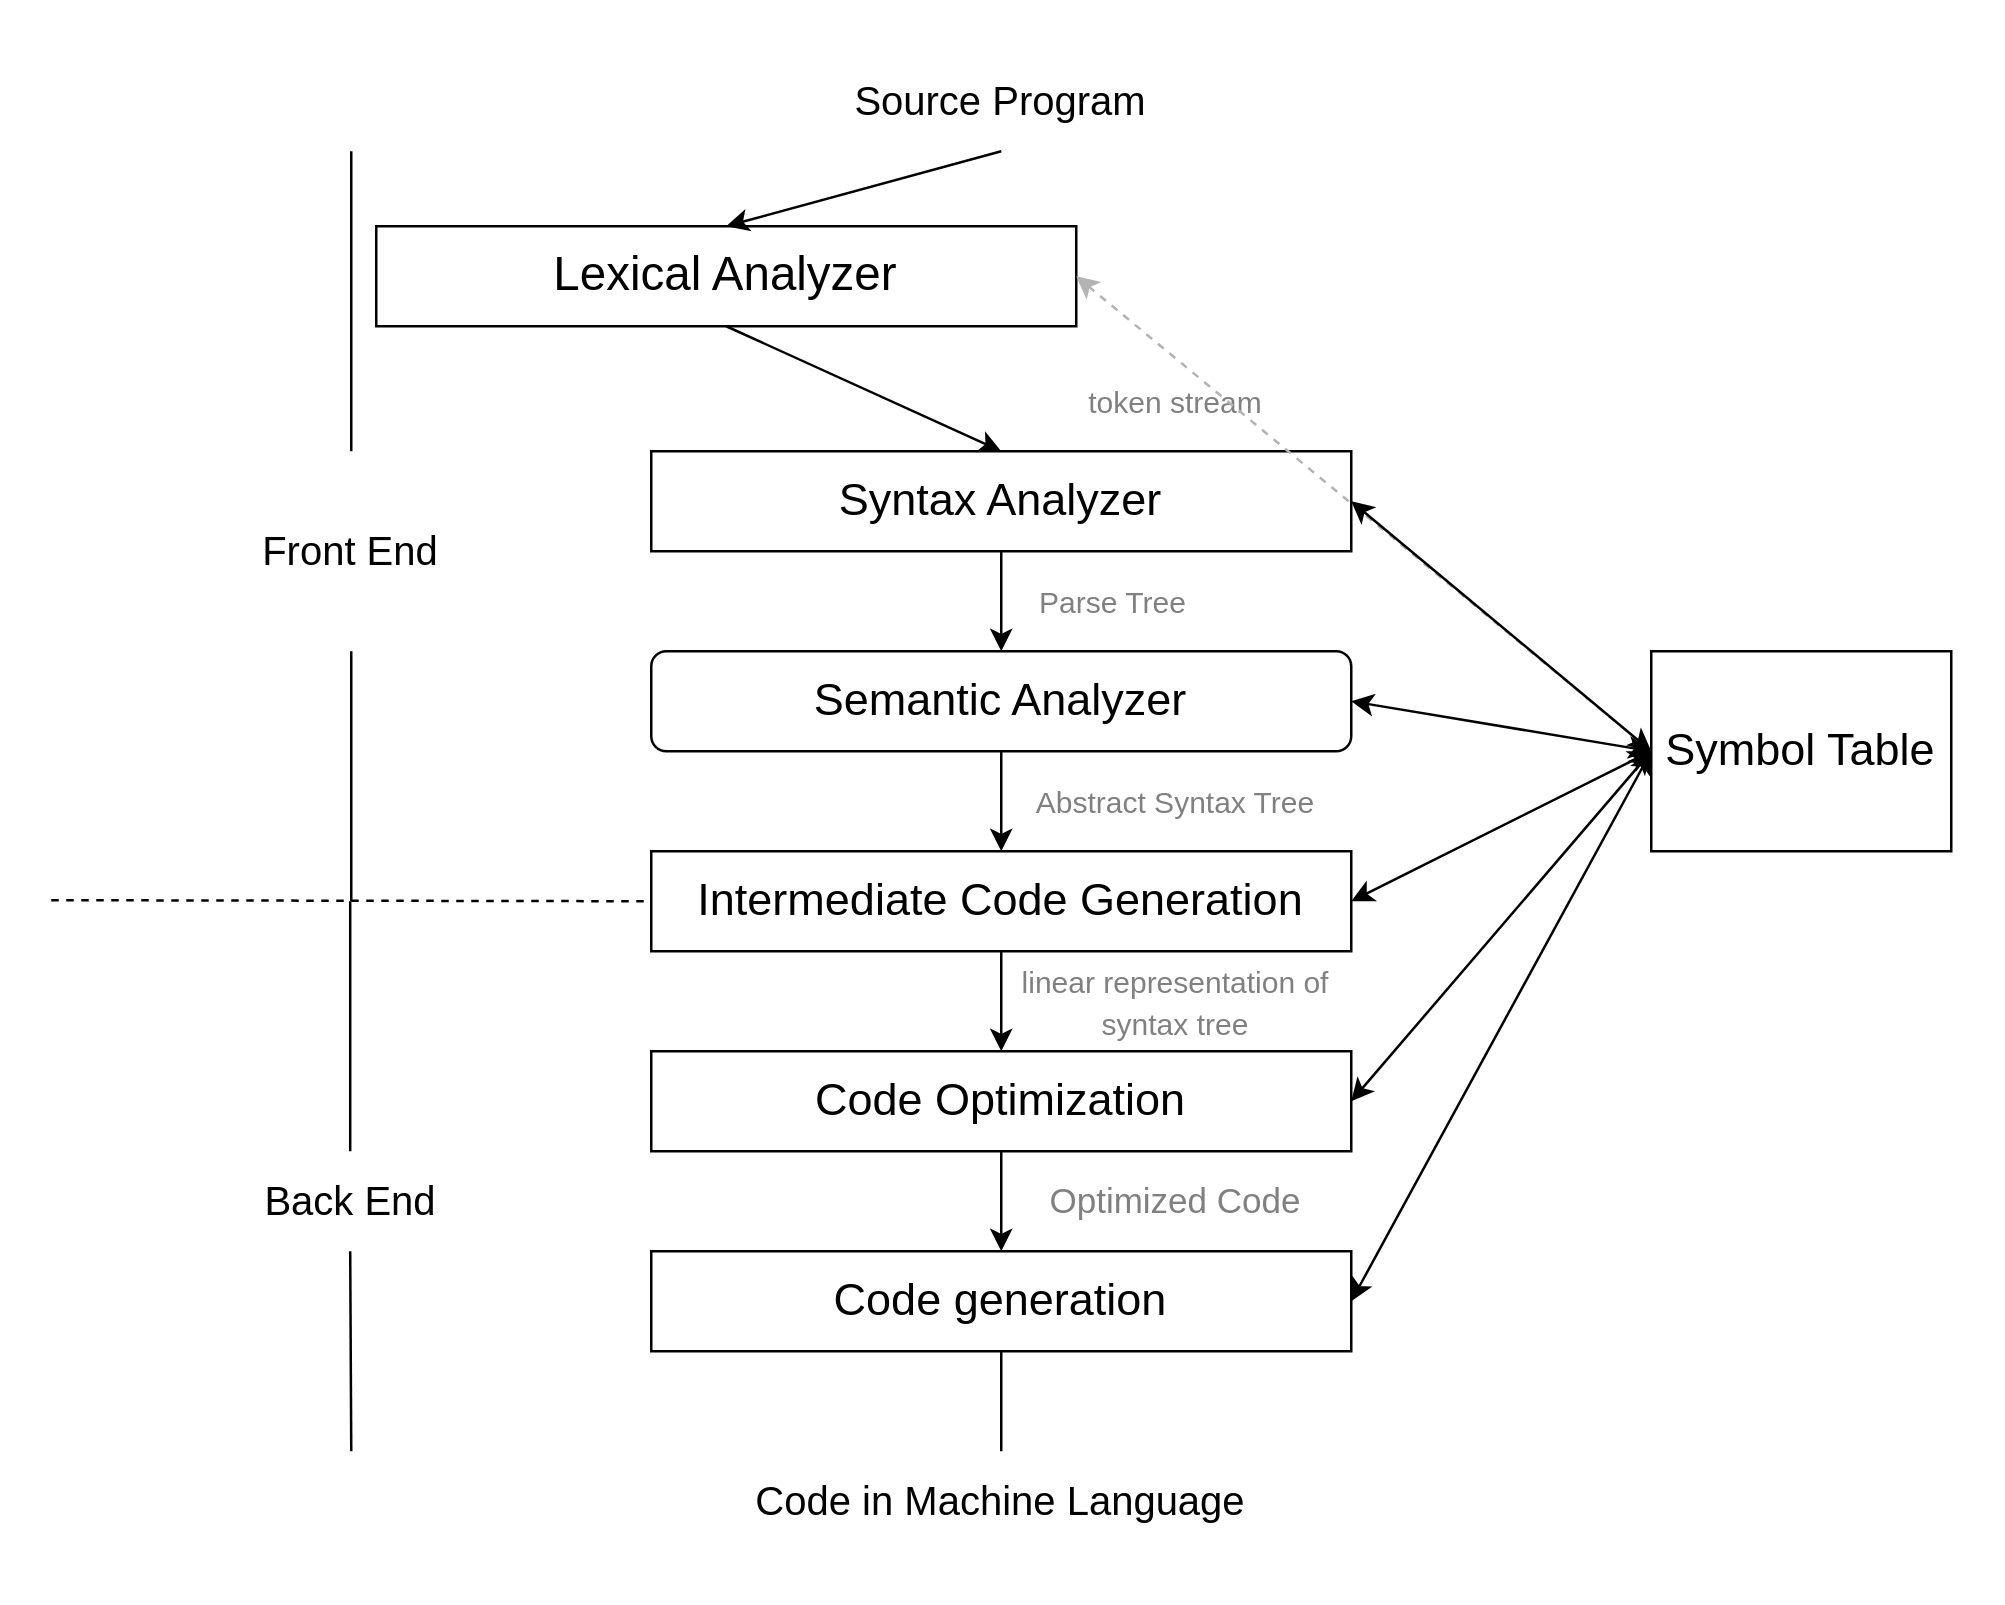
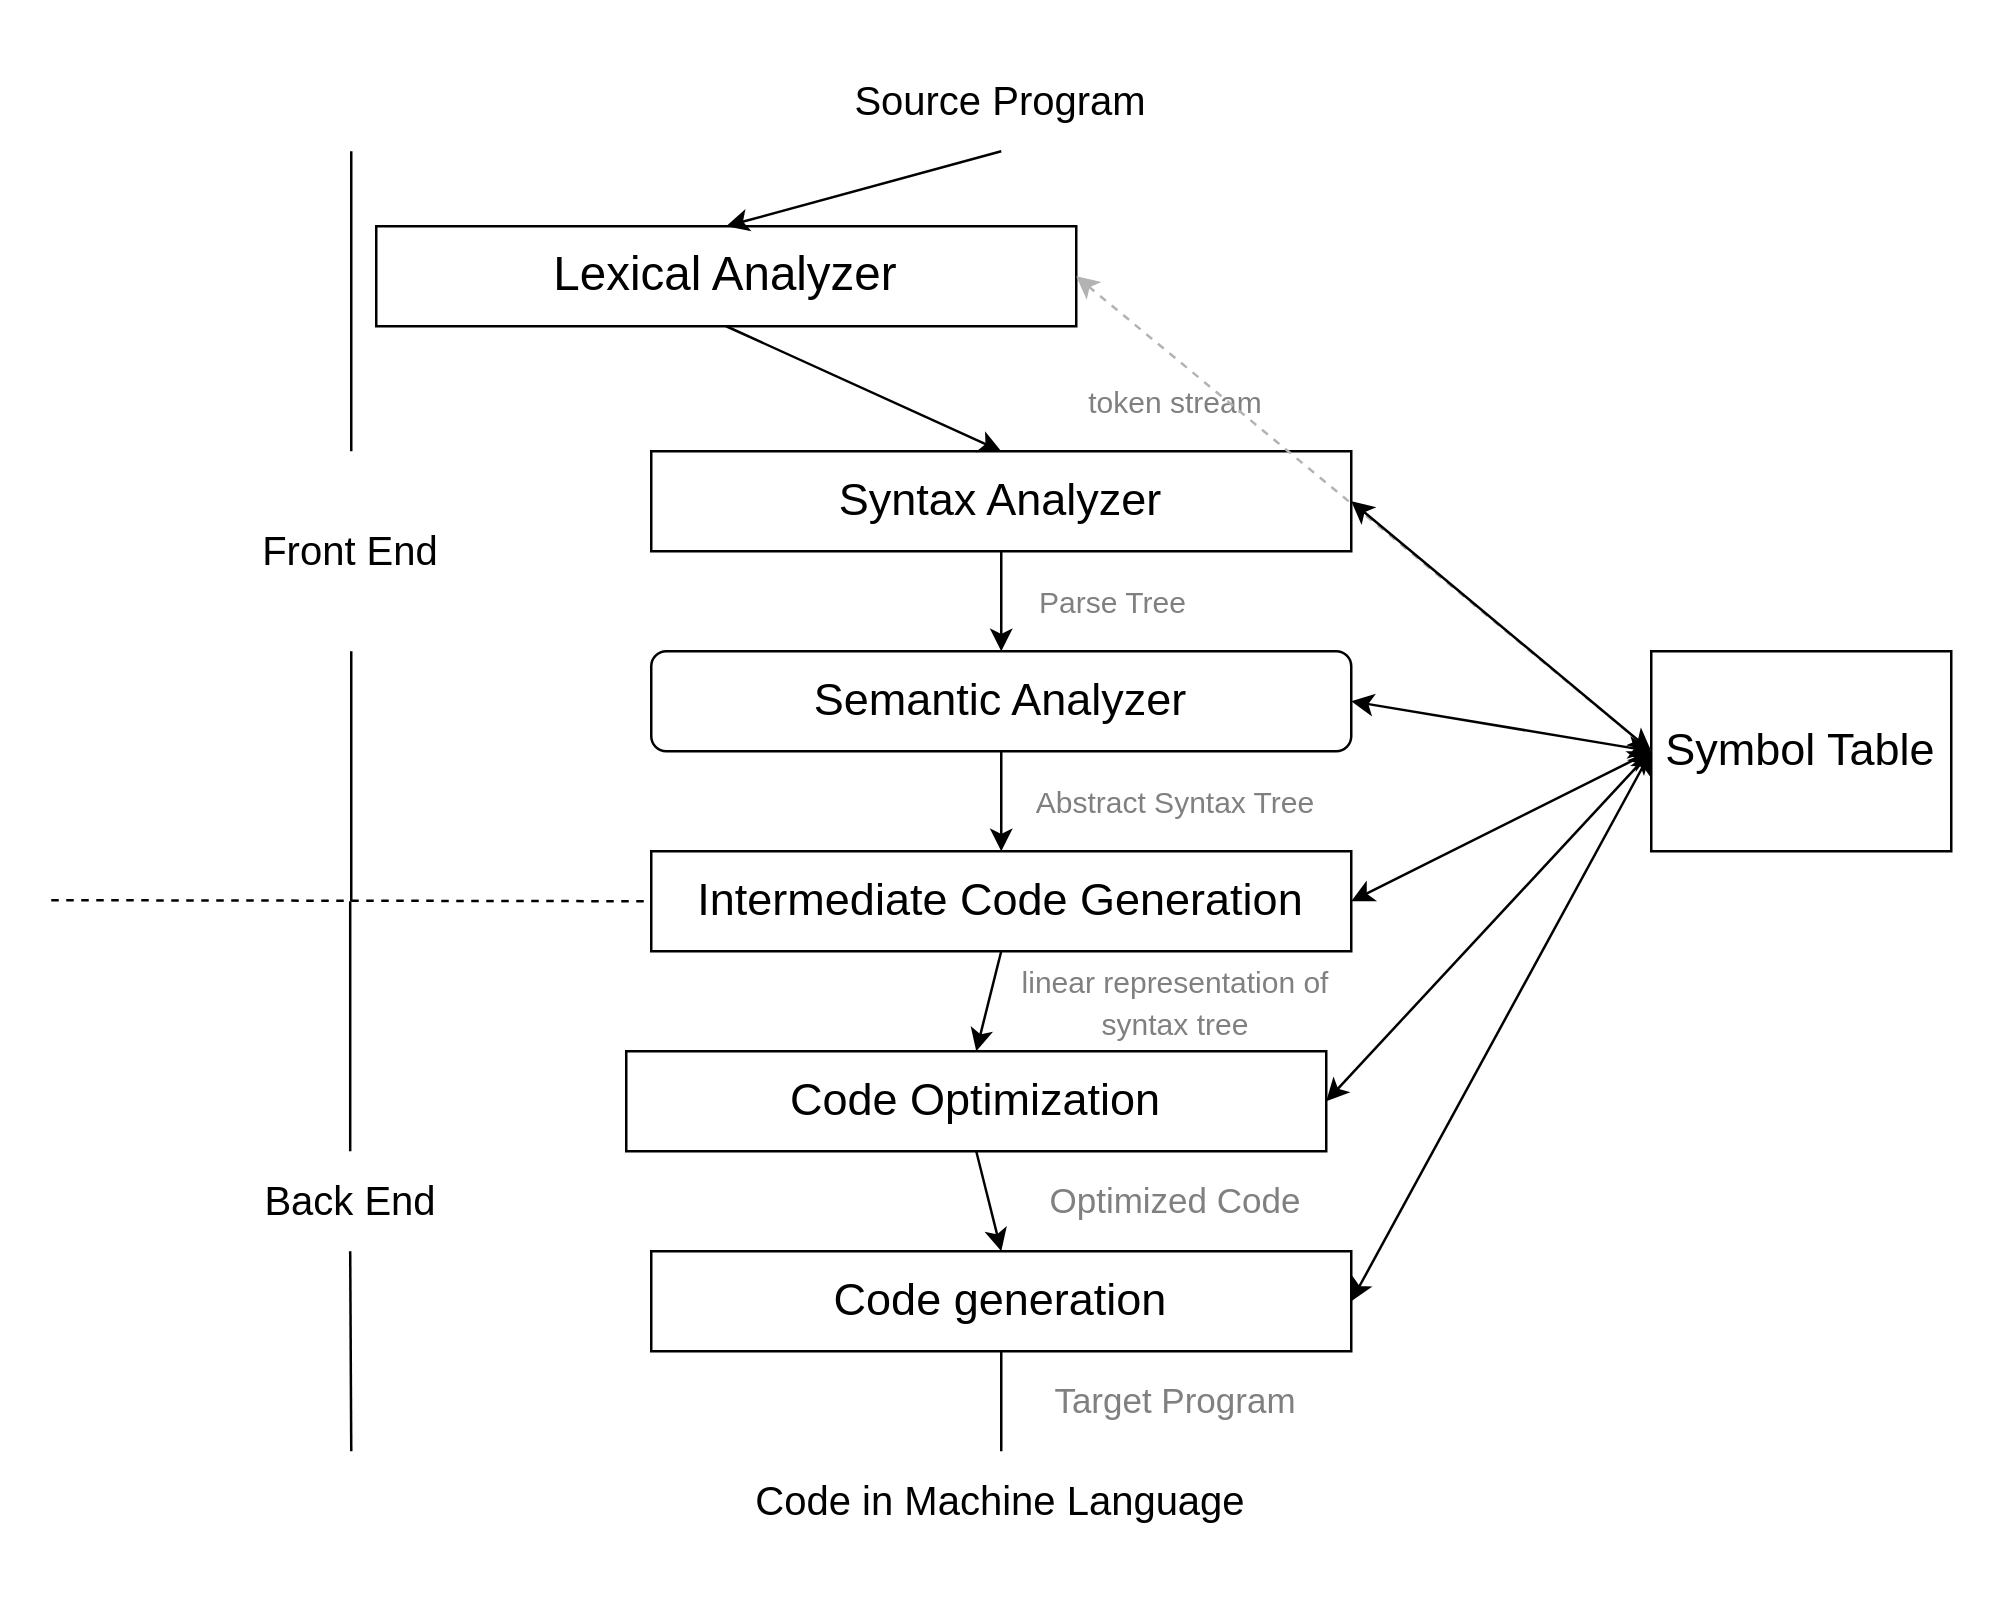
node "Code Optimization": moved (1001, 1101) -> (976, 1101)
node "Target Program": added
